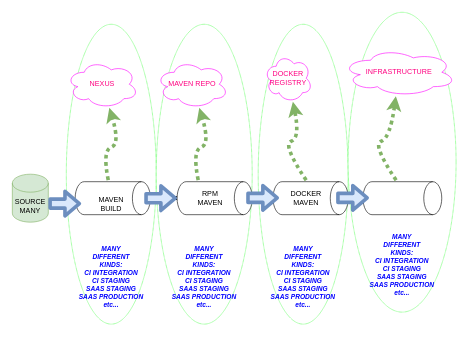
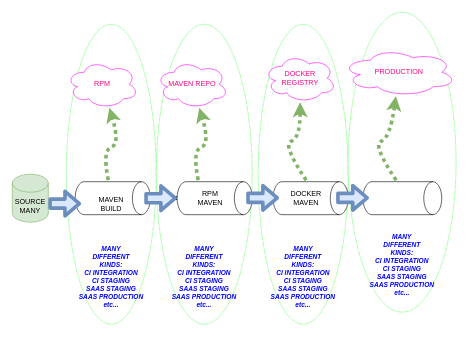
node "INFRASTRUCTURE": label "INFRASTRUCTURE" -> "PRODUCTION"
node "DOCKER REGISTRY": size 48x48 -> 72x48
node "NEXUS": label "NEXUS" -> "RPM"
